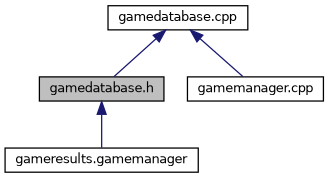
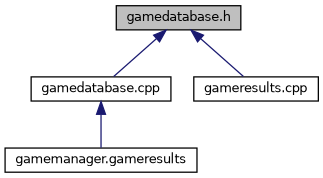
edge "gamedatabase.h" -> "gamedatabase.cpp": reversed
node "gamemanager.cpp": label "gamemanager.cpp" -> "gamemanager.gameresults"
node "gameresults.gamemanager": label "gameresults.gamemanager" -> "gameresults.cpp"
